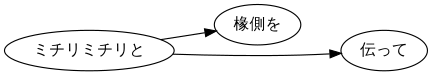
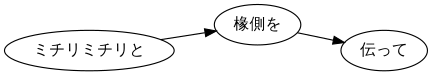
edge "ミチリミチリと" -> "伝って": now "椽側を" -> "伝って"
